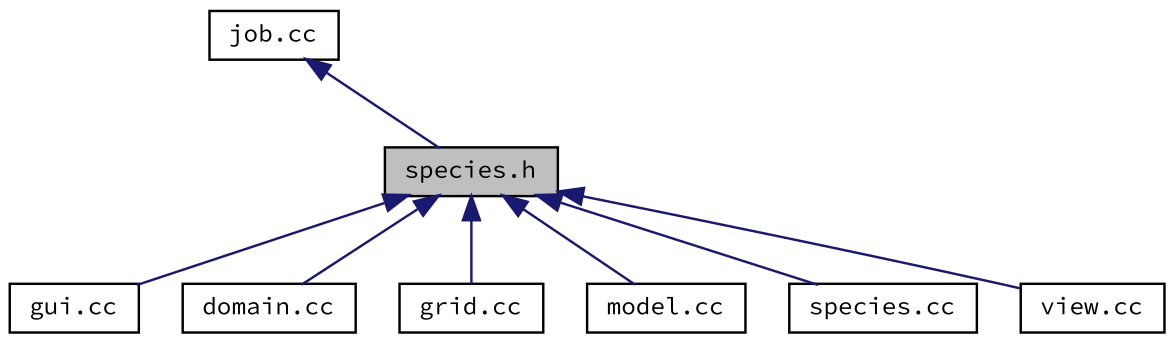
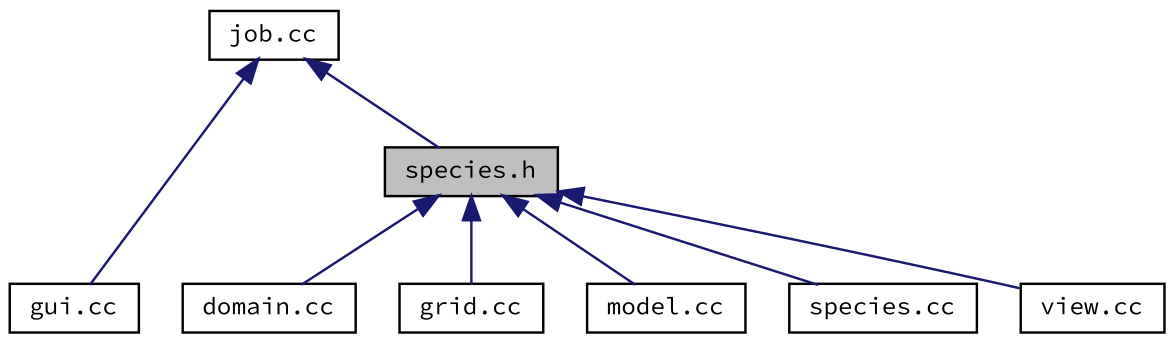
edge "gui.cc" -> "species.h": now "gui.cc" -> "job.cc"
